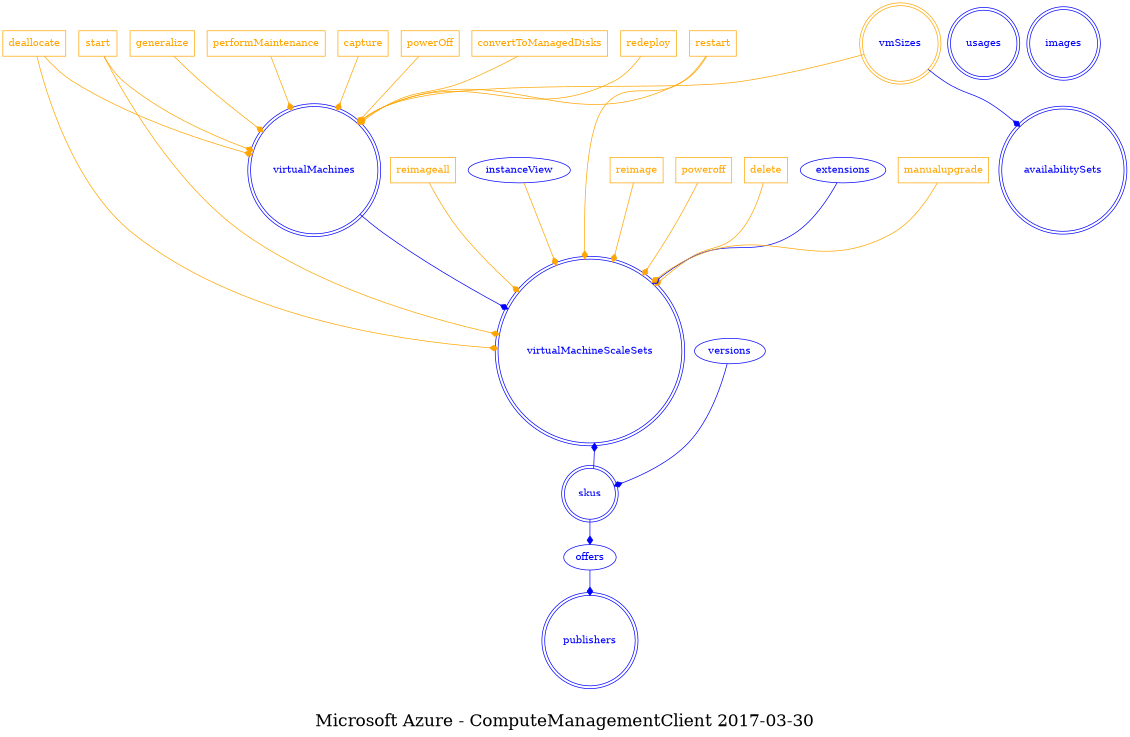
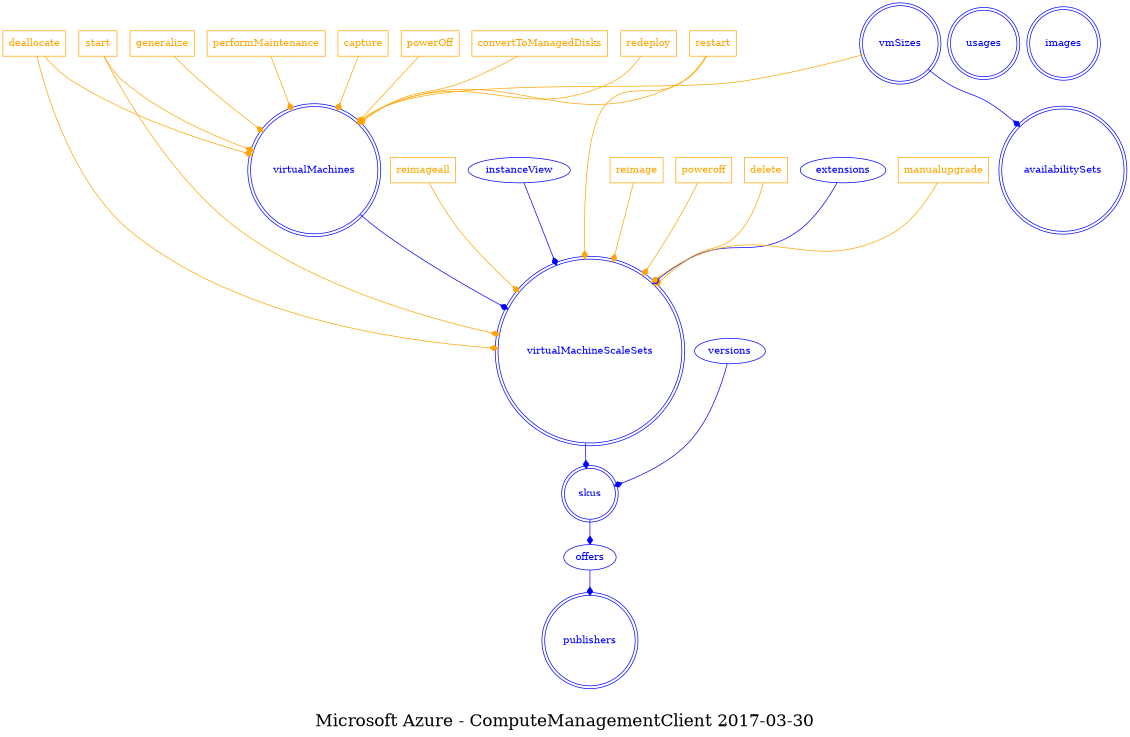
node "vmSizes": color orange -> blue
edge "instanceView" -> "virtualMachineScaleSets": color orange -> blue
edge "skus" -> "virtualMachineScaleSets": reversed
